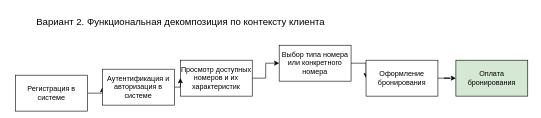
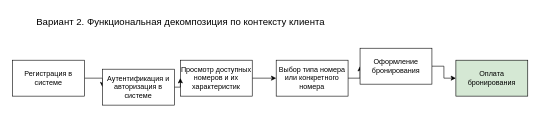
node "Выбор типа номера или конкретного номера": moved (315, 63) -> (312, 78)
node "Оформление бронирования": moved (402, 78) -> (396, 66)
node "Регистрация в системе": moved (51, 93) -> (48, 78)
